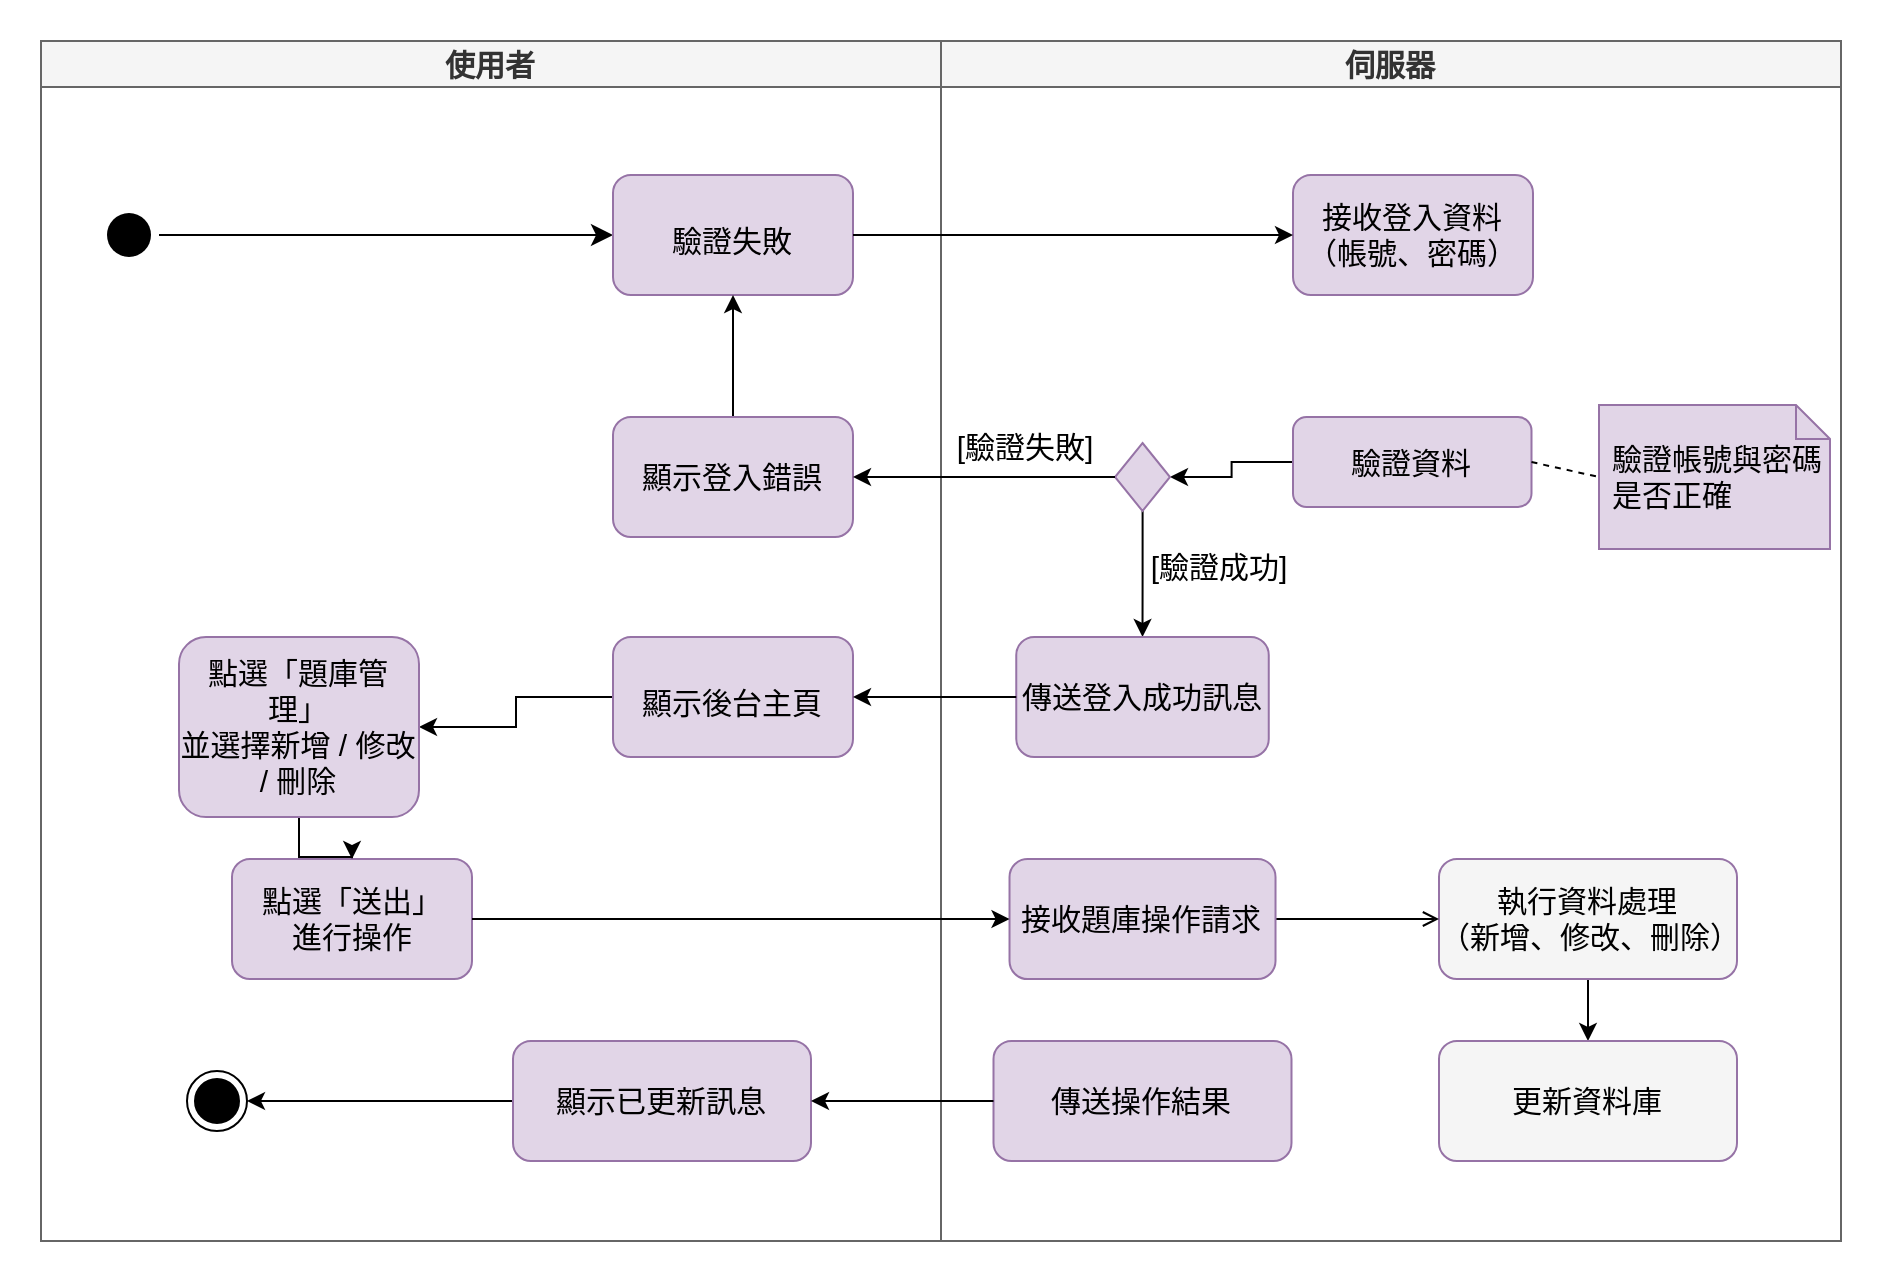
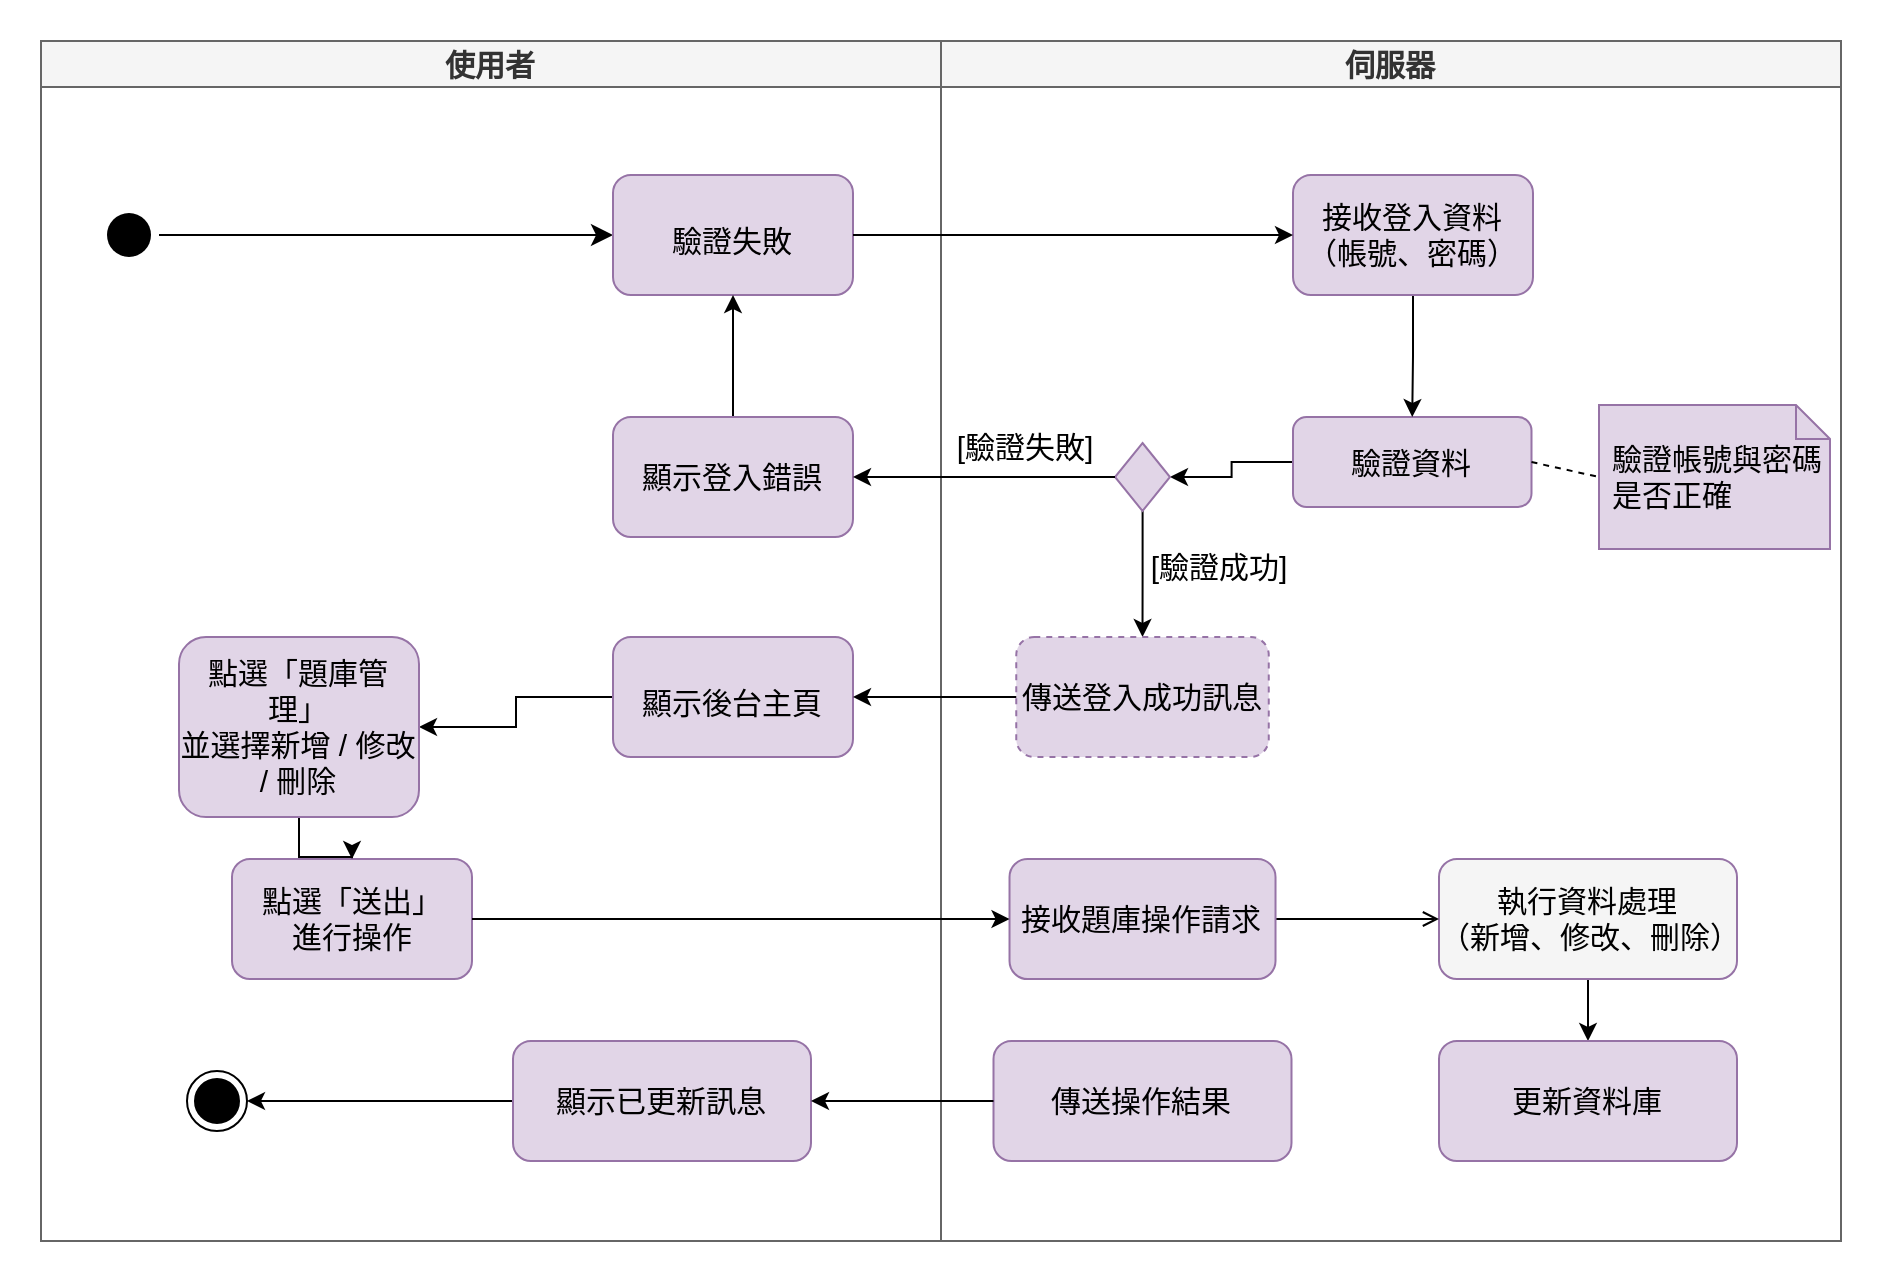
edge "接收登入資料（帳號、密碼）" -> "驗證資料": added
node "傳送登入成功訊息": style solid -> dashed
node "更新資料庫": fillcolor #f5f5f5 -> #e1d5e7
